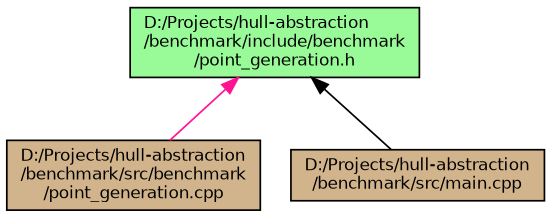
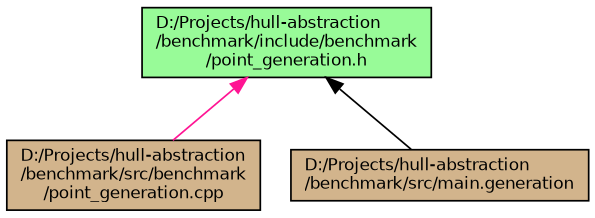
node "D:/Projects/hull-abstraction /benchmark/src/main.cpp": label "D:/Projects/hull-abstraction /benchmark/src/main.cpp" -> "D:/Projects/hull-abstraction /benchmark/src/main.generation"
